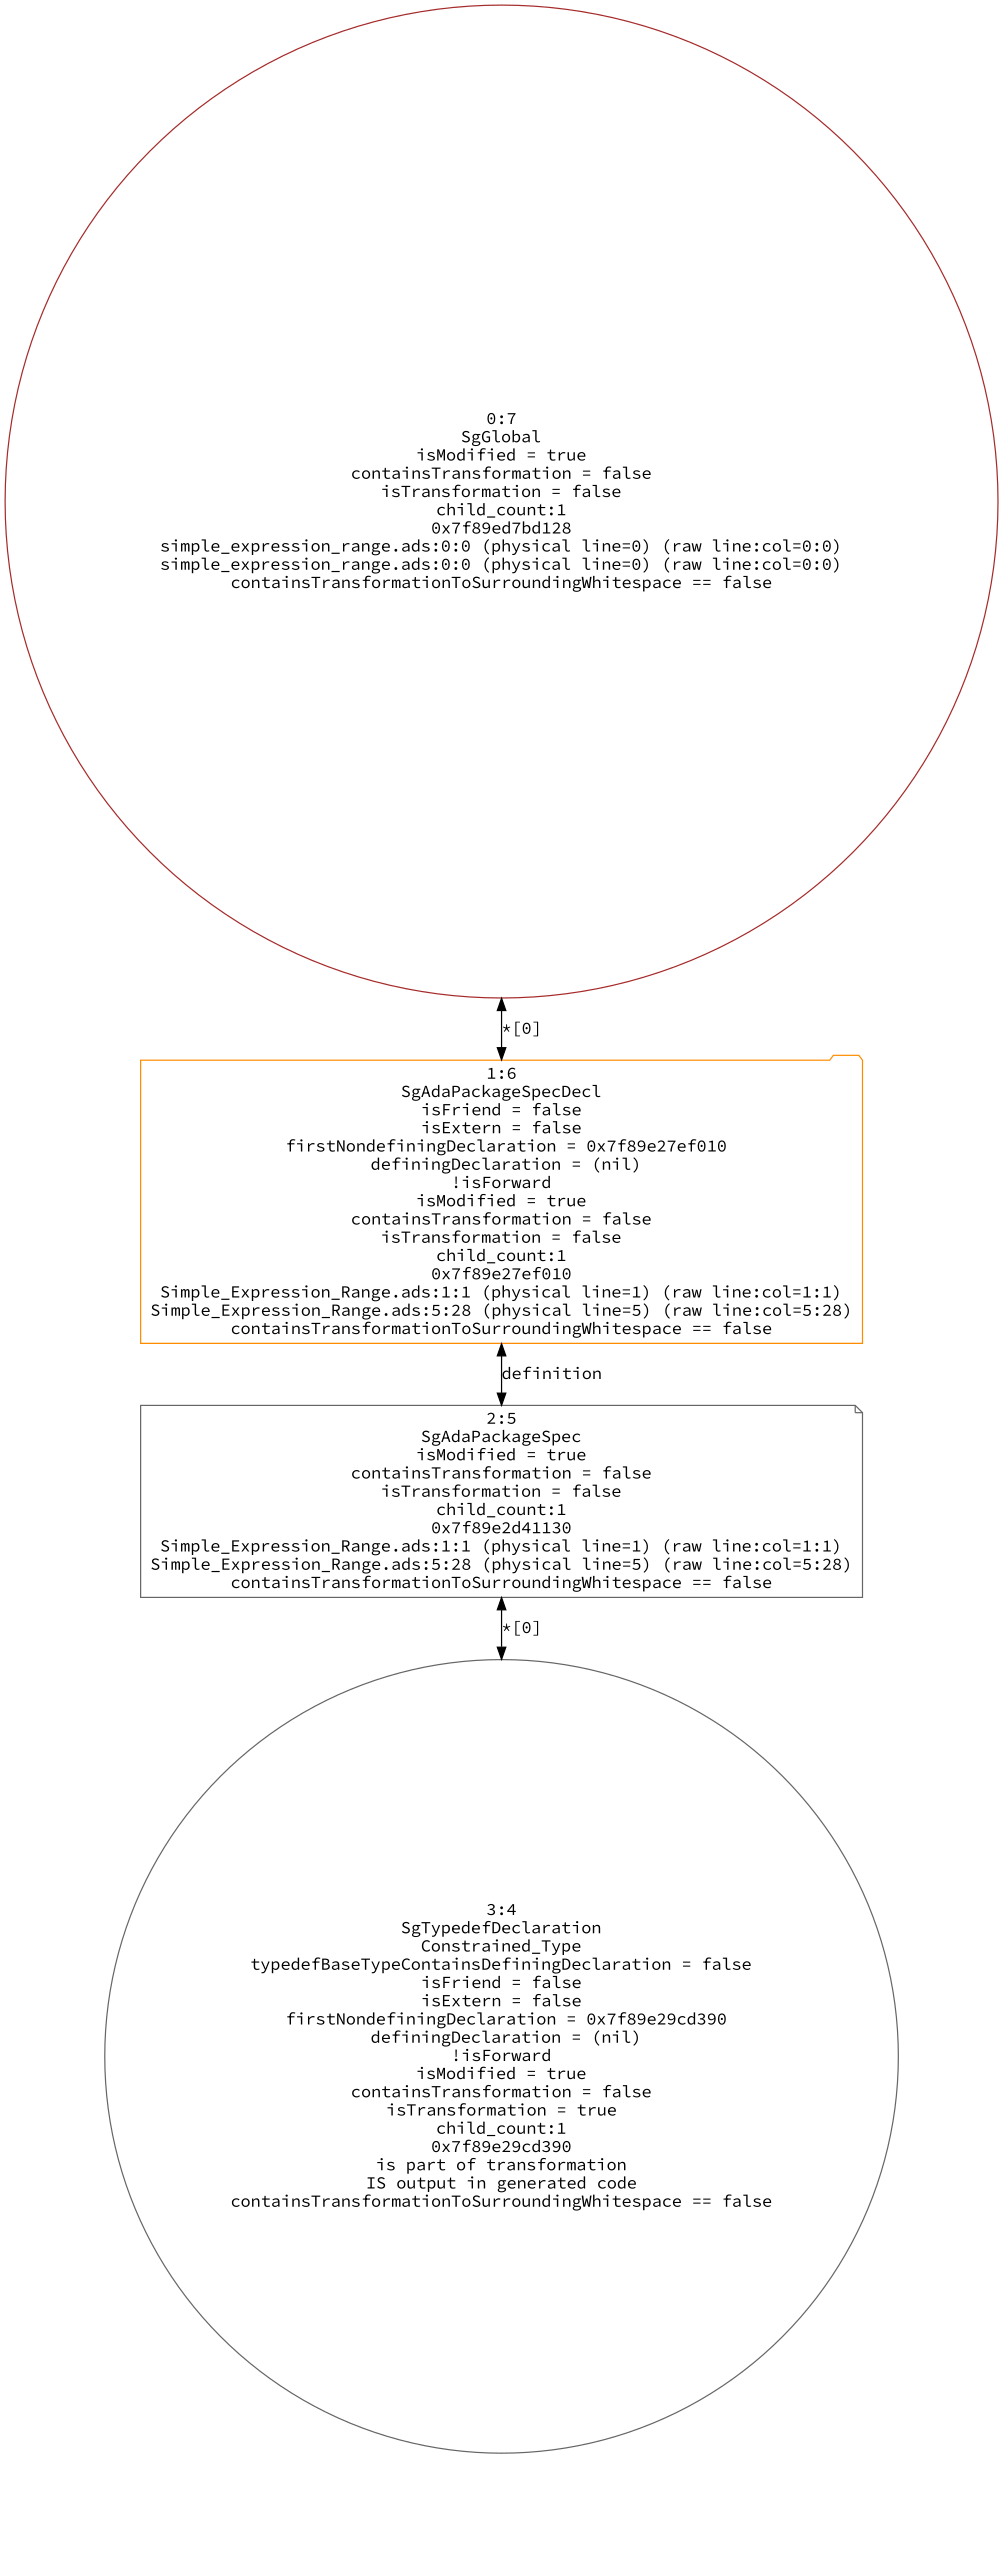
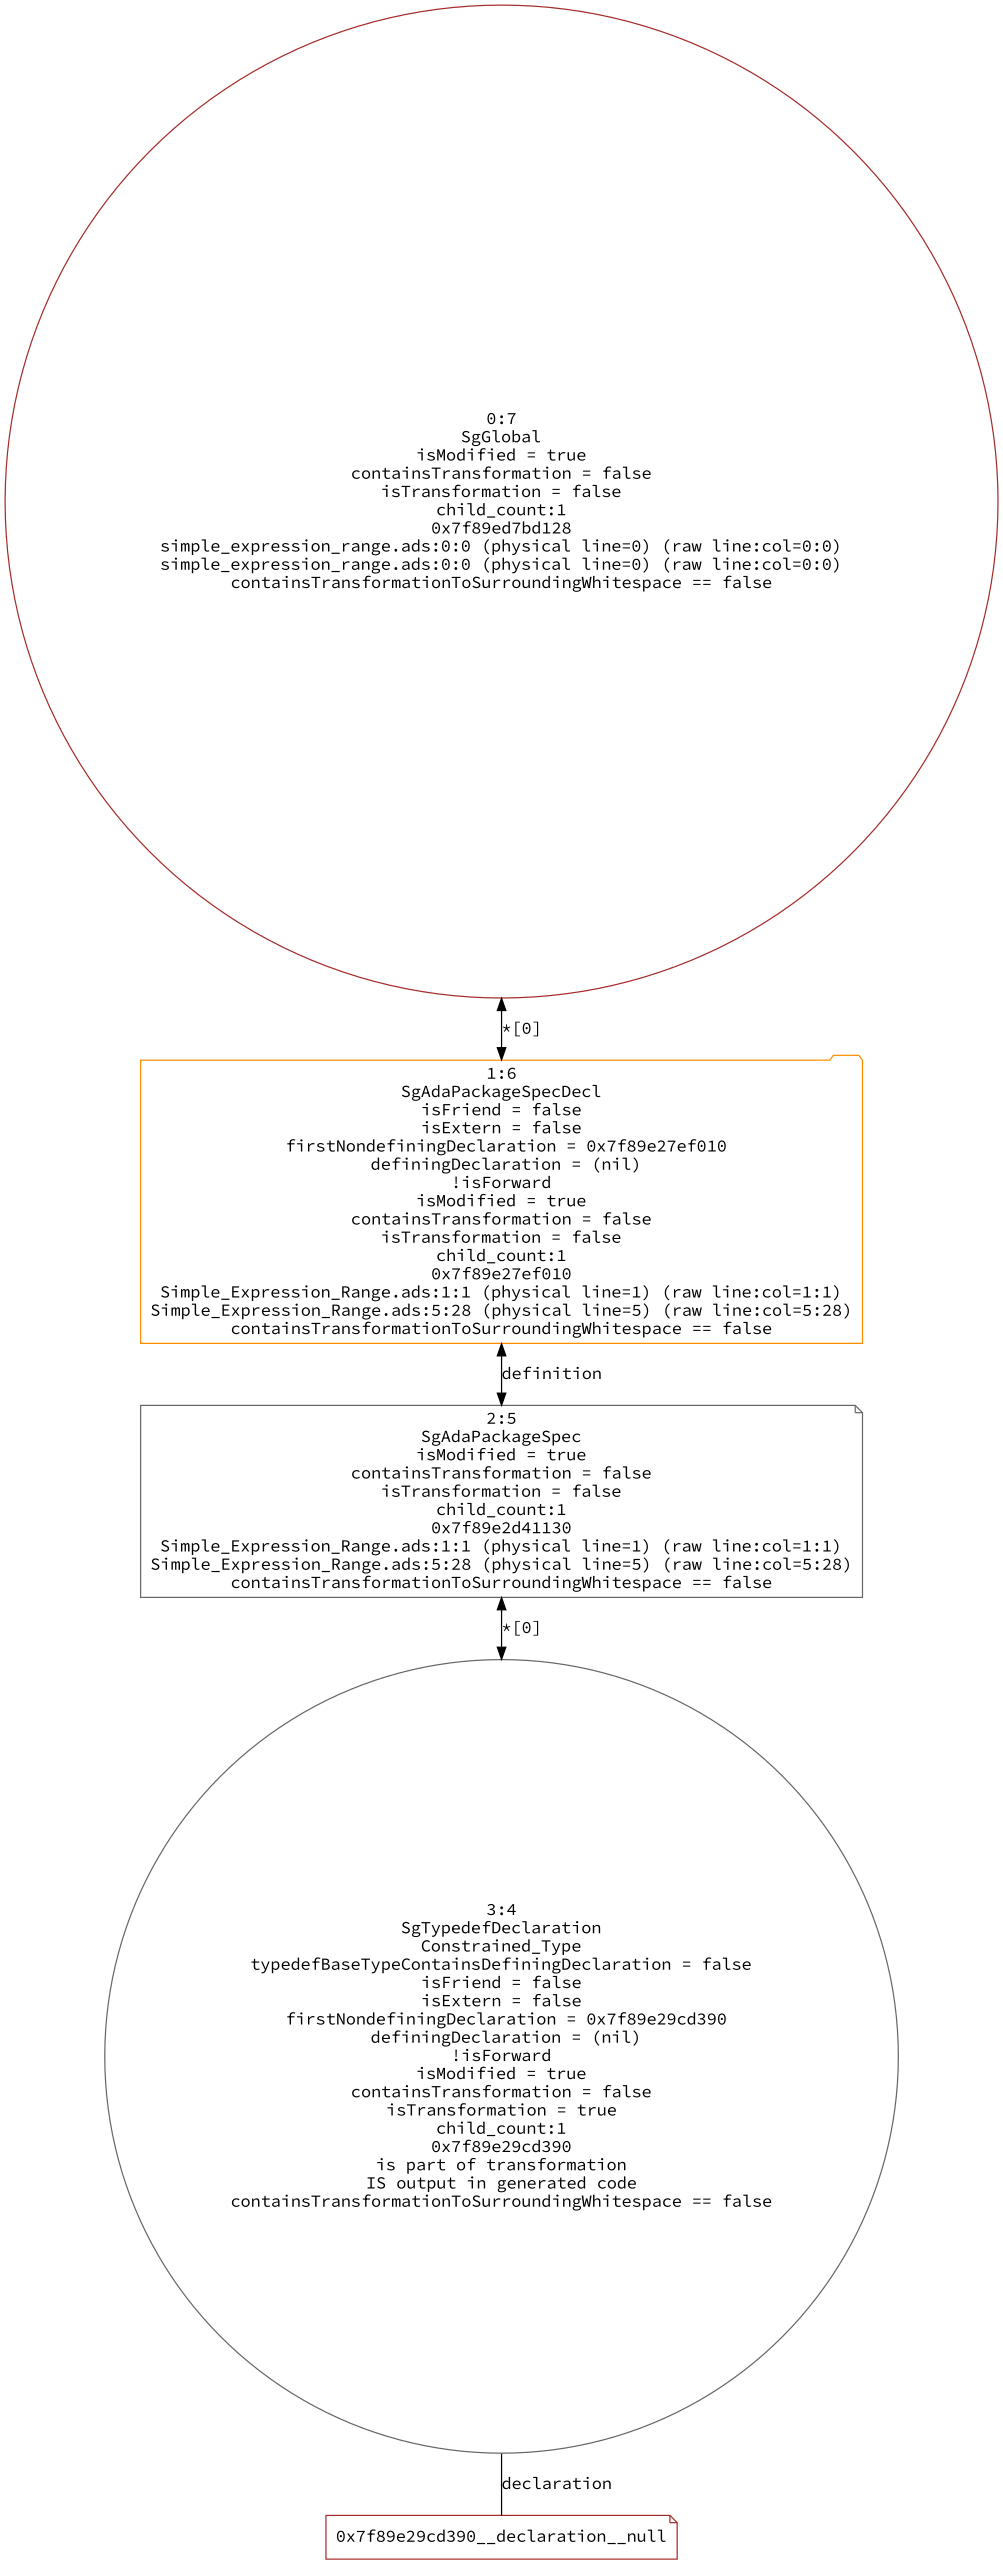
node "0x7f89e29cd390__declaration__null": added
